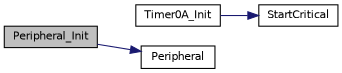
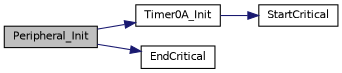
edge "Peripheral_Init" -> "Timer0A_Init": added
node "Peripheral": label "Peripheral" -> "EndCritical"
